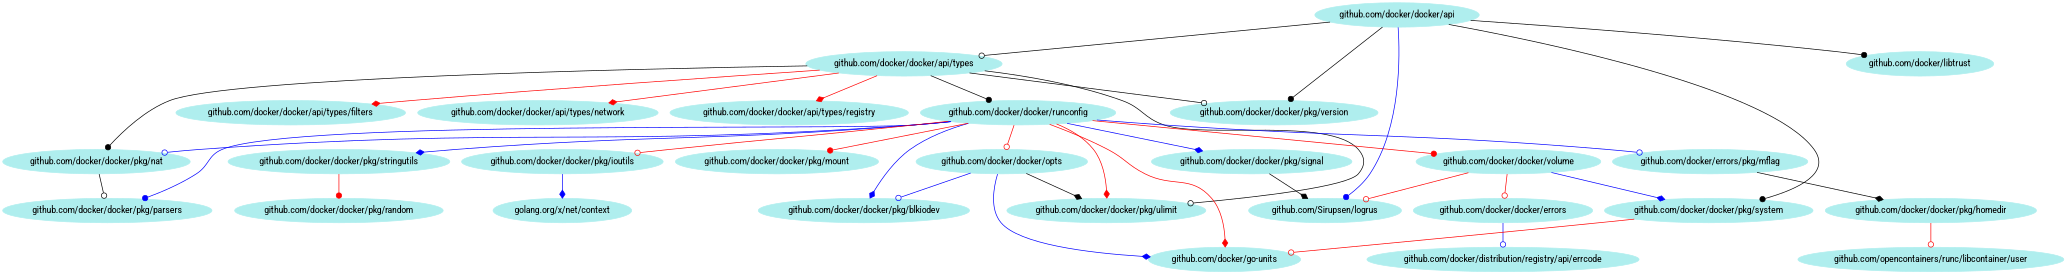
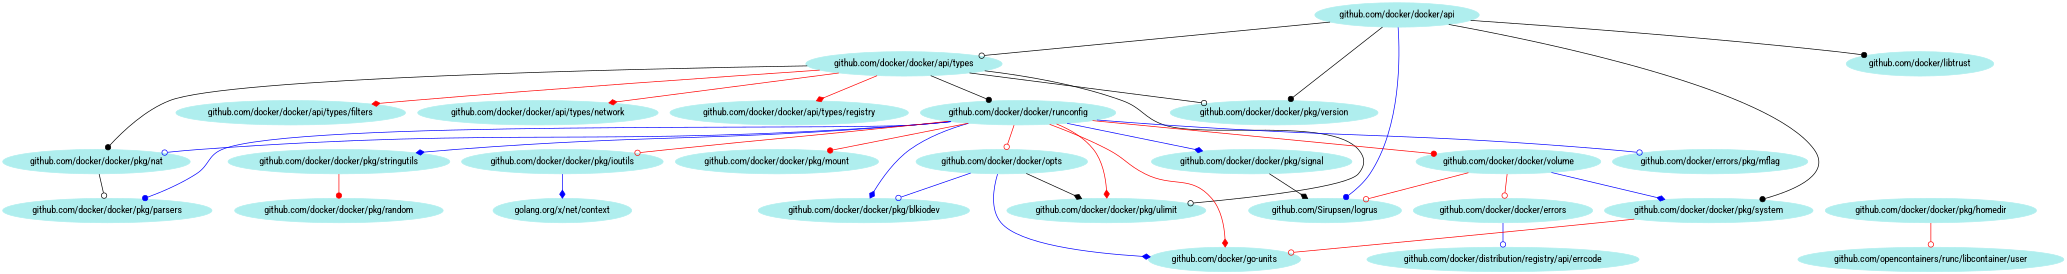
edge "github.com/docker/errors/pkg/mflag" -> "github.com/docker/docker/pkg/homedir": removed
